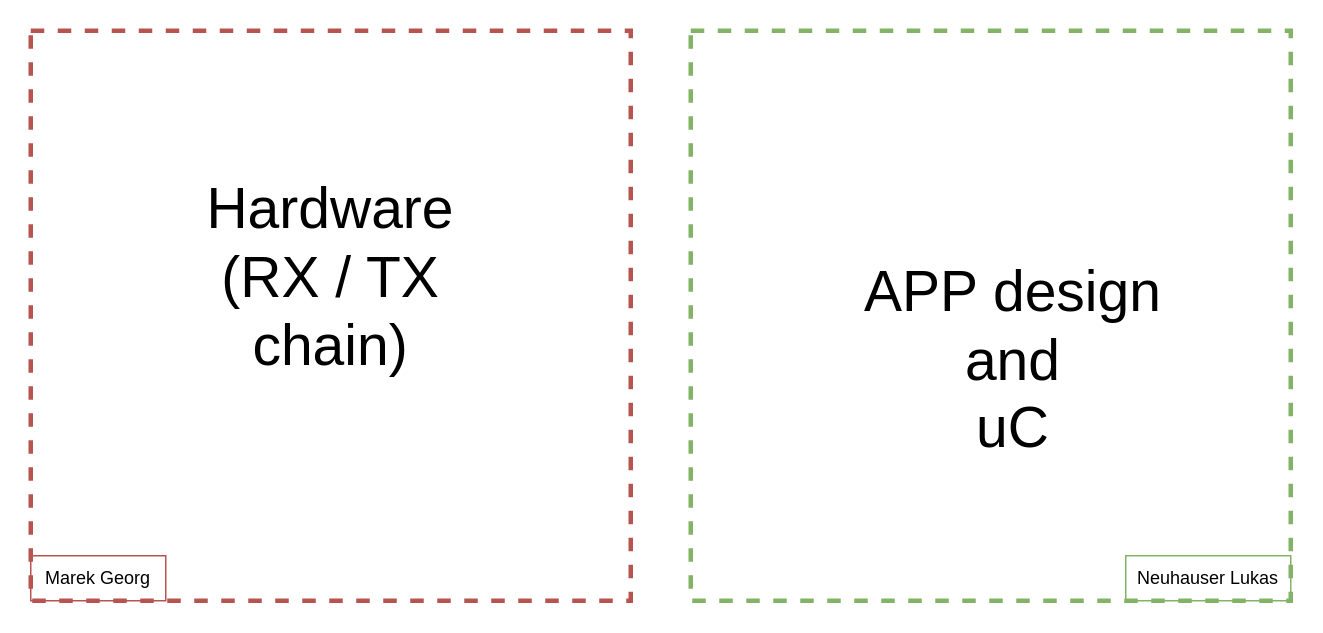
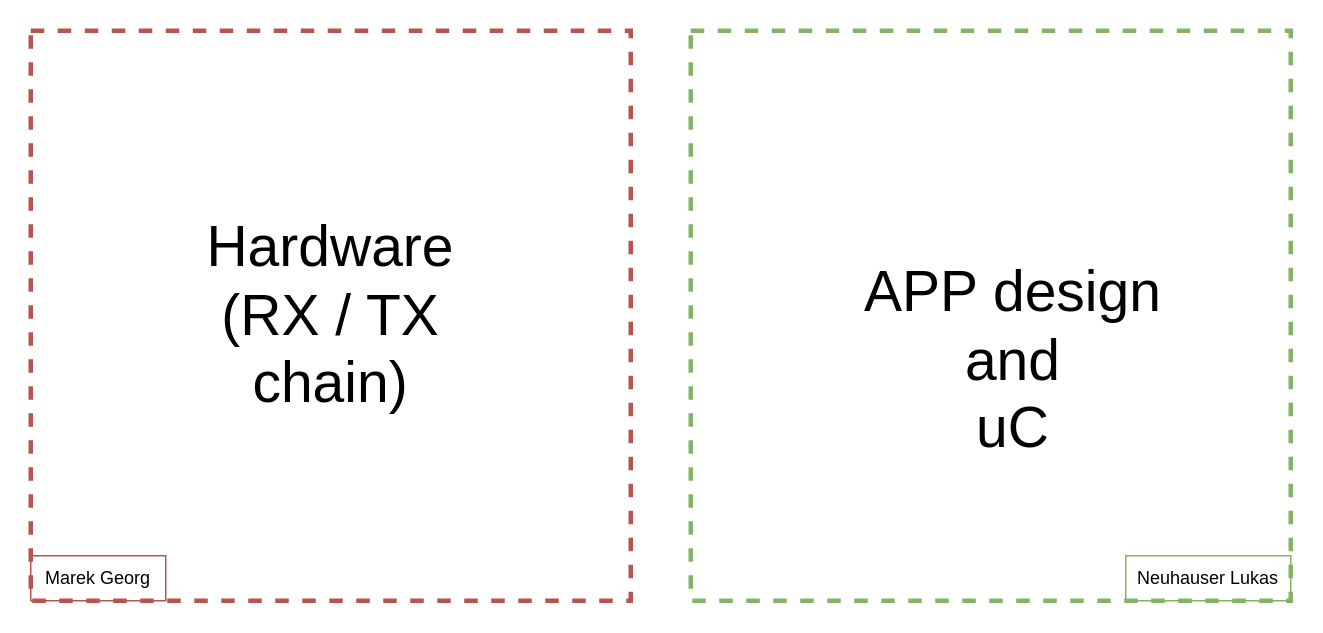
node "Hardware (RX / TX chain)": moved (331, 278) -> (331, 316)
